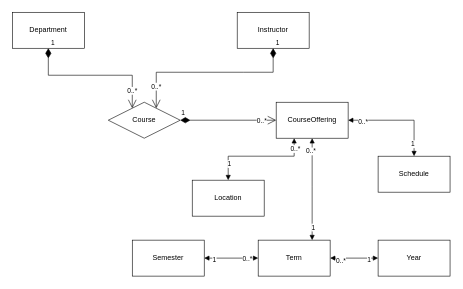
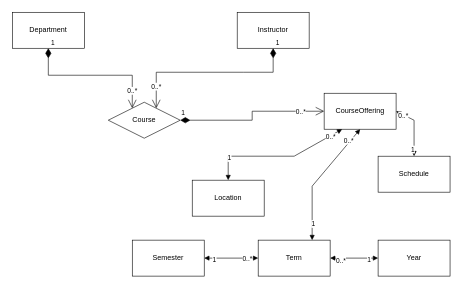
node "CourseOffering": moved (312, 120) -> (360, 111)
